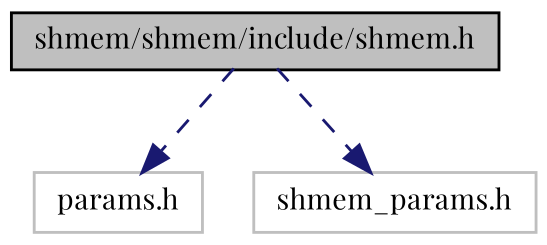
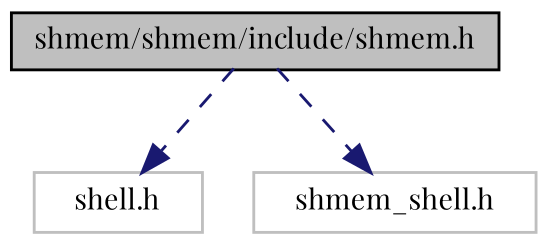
node "params.h": label "params.h" -> "shell.h"
node "shmem_params.h": label "shmem_params.h" -> "shmem_shell.h"
